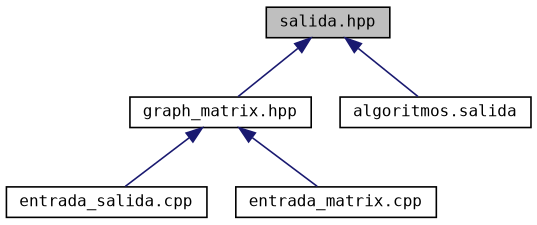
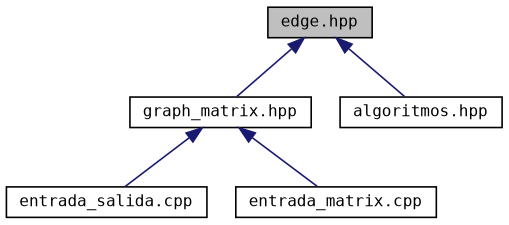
node "salida.hpp": label "salida.hpp" -> "edge.hpp"
node "algoritmos.salida": label "algoritmos.salida" -> "algoritmos.hpp"
